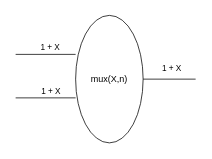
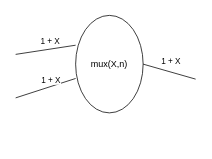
node "mux(X,n)": size 68x128 -> 68x98
